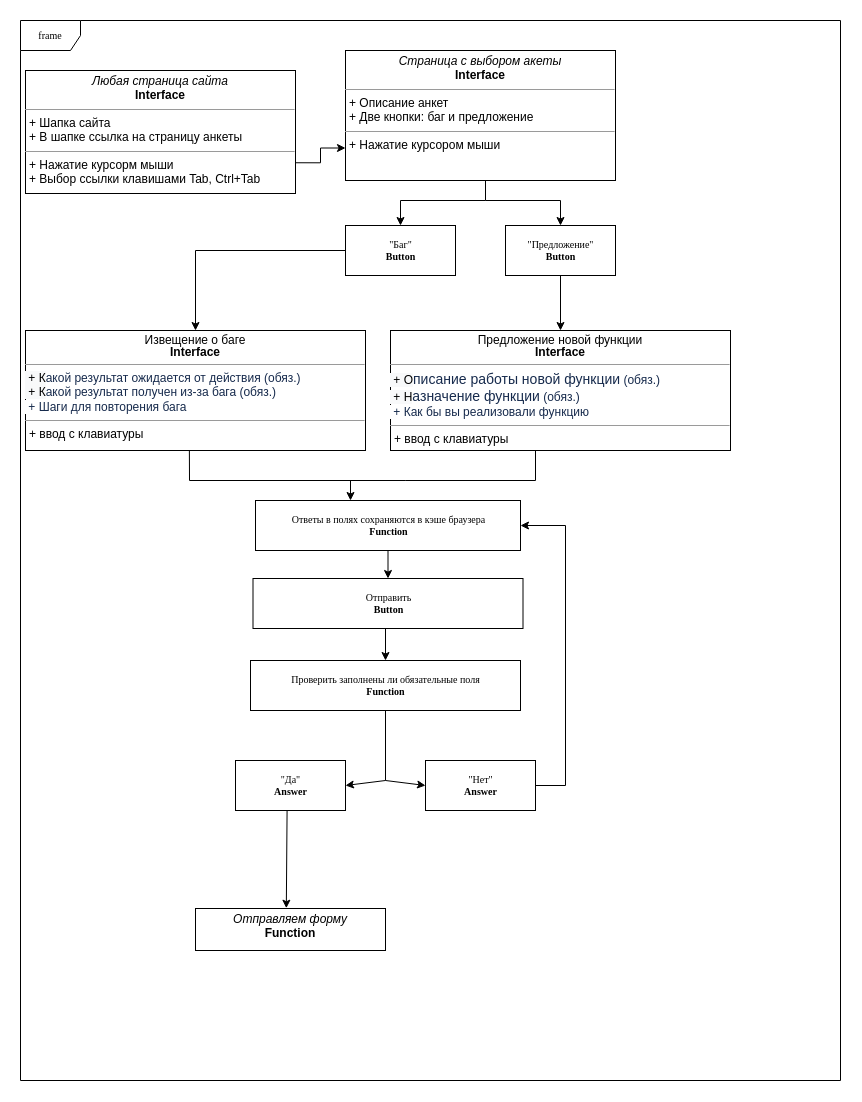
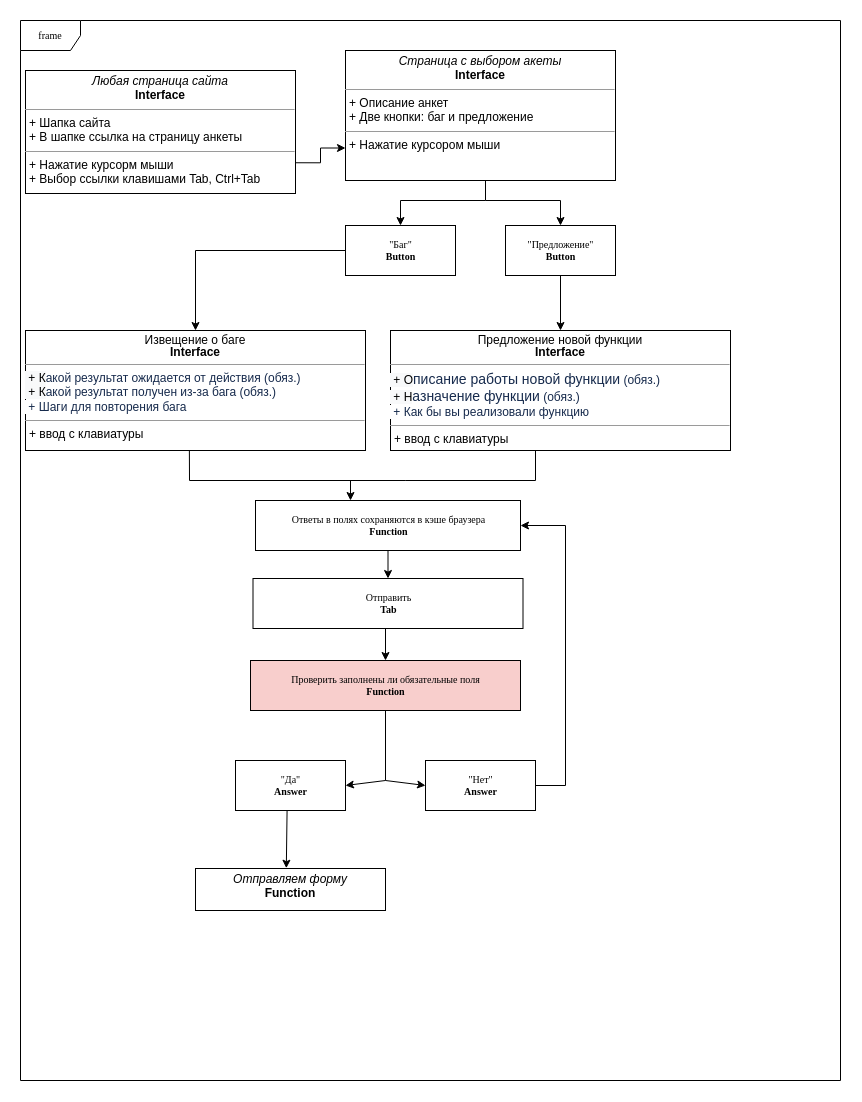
node "Отправить Button": label "Отправить Button" -> "Отправить Tab"
node "Проверить заполнены ли обязательные поля Function": fillcolor #ffffff -> #f8cecc
node "Отправляем форму Function": moved (291, 930) -> (291, 890)
